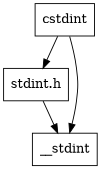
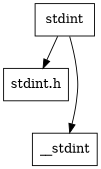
node "cstdint": label "cstdint" -> "stdint"
edge "stdint.h" -> "__stdint": removed
